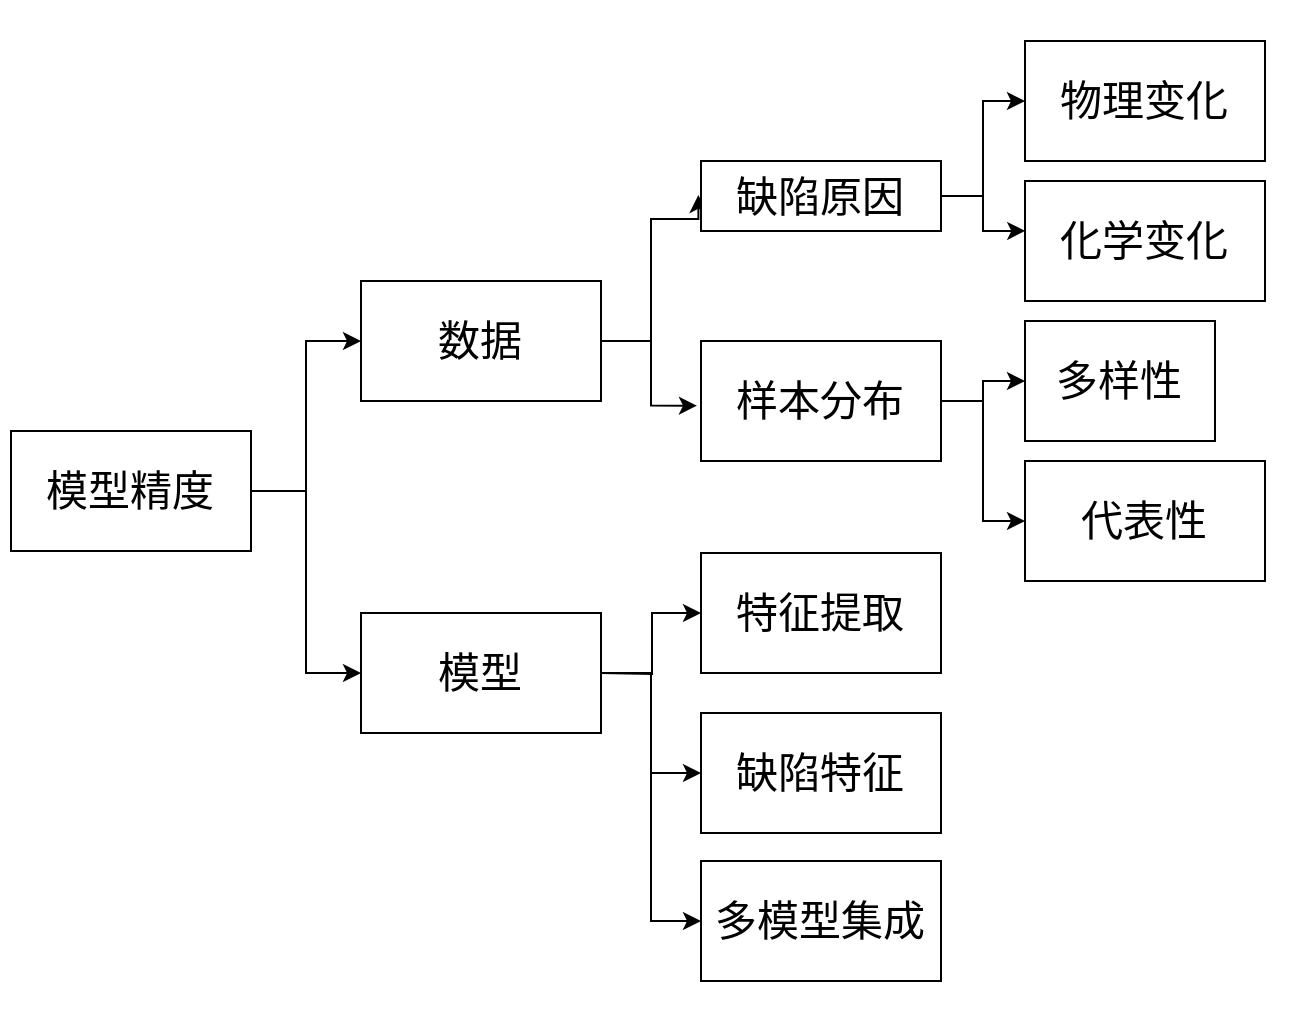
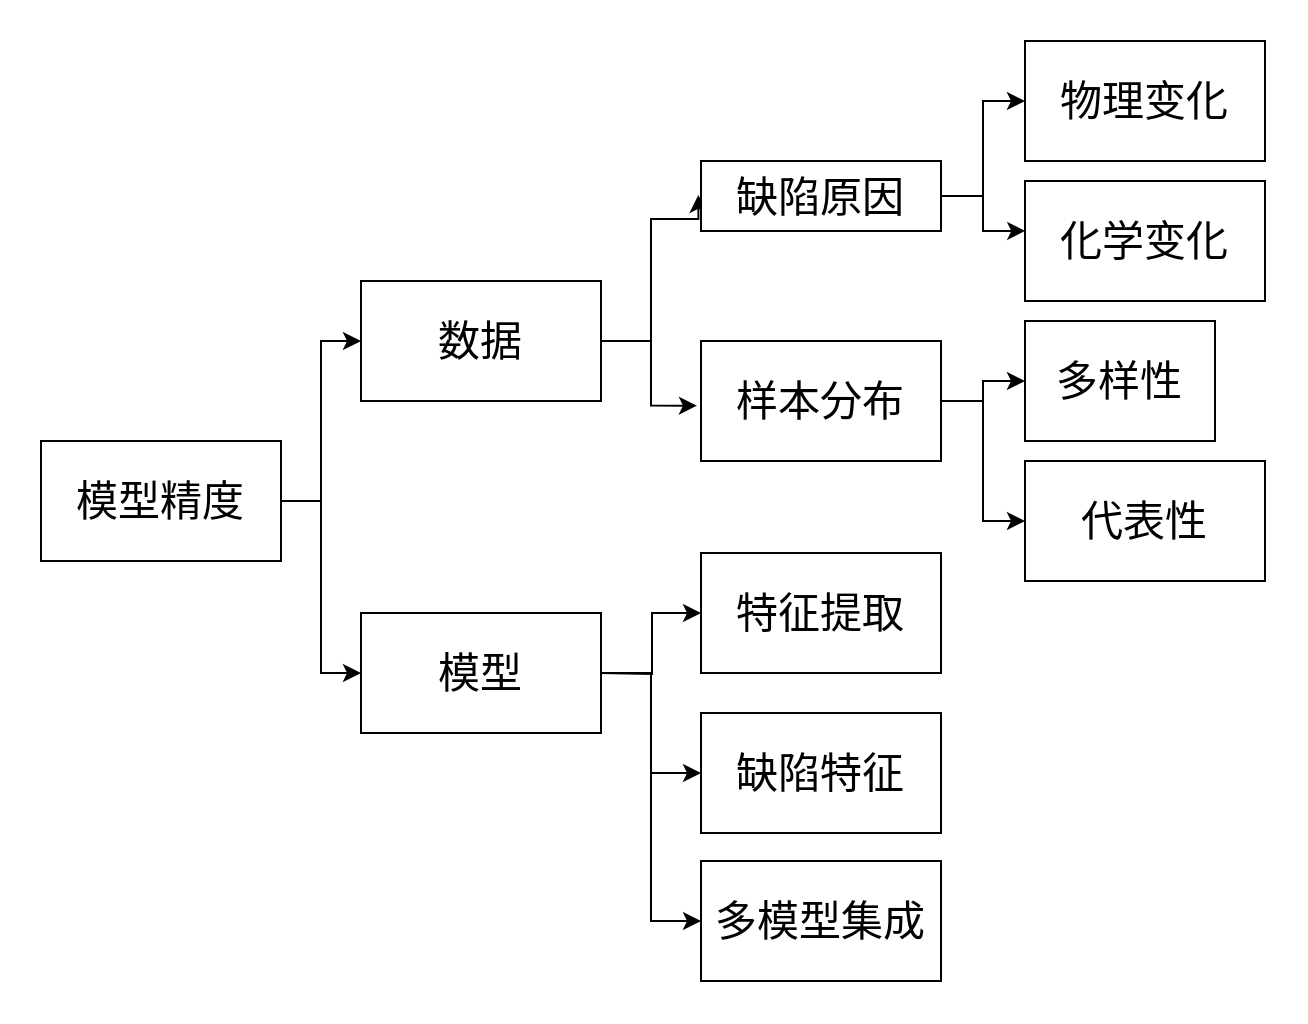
node "模型精度": moved (131, 491) -> (161, 501)
